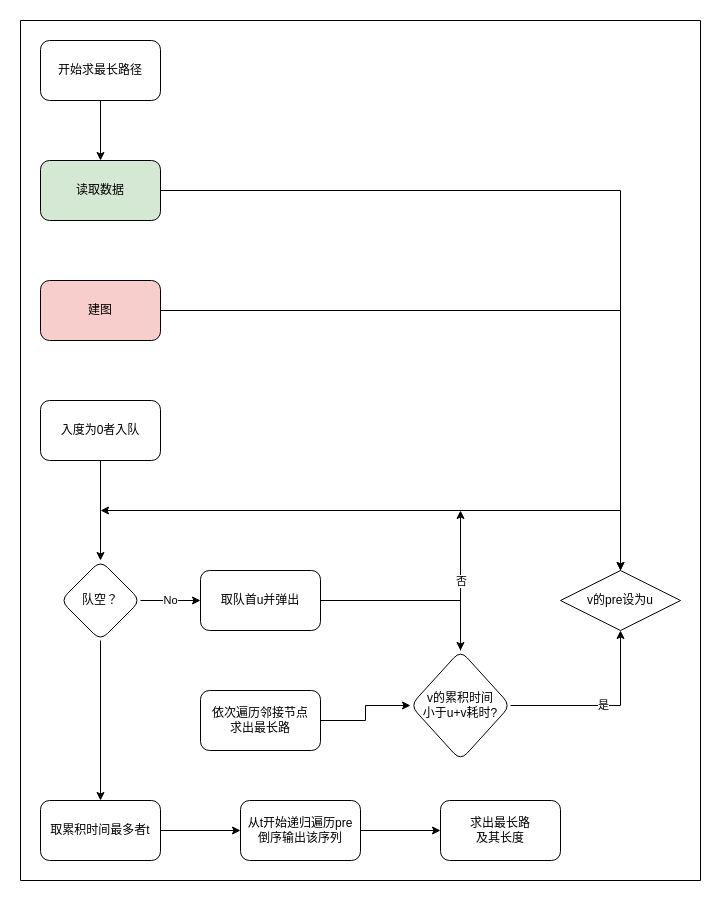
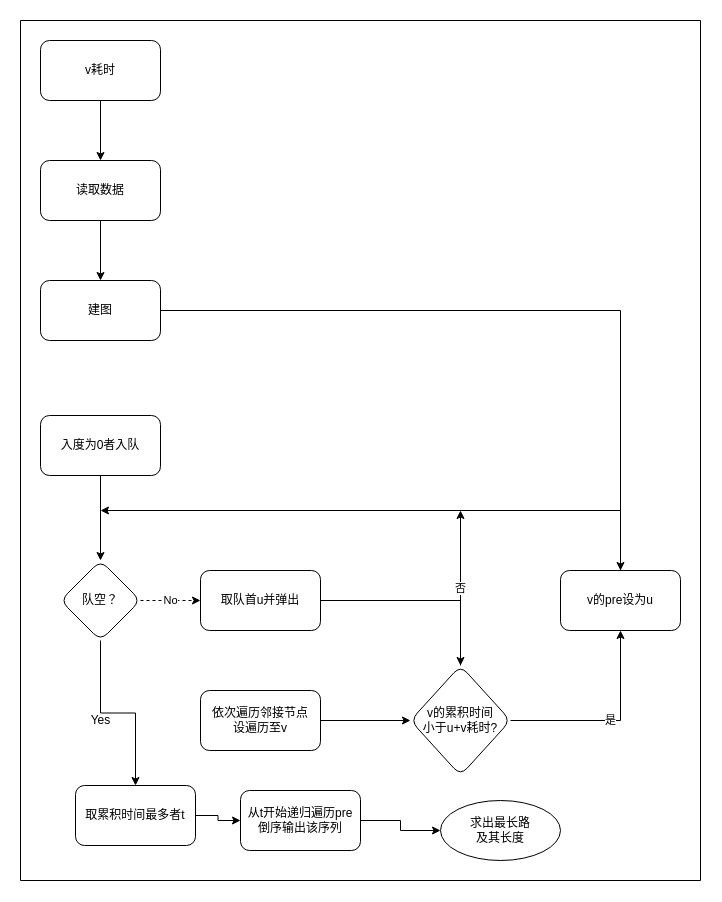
node "开始求最长路径": label "开始求最长路径" -> "v耗时"
node "读取数据": fillcolor #d5e8d4 -> #ffffff
edge "读取数据" -> "v的pre设为u": now "读取数据" -> "建图"
node "建图": fillcolor #f8cecc -> #ffffff
node "入度为0者入队": moved (101, 431) -> (101, 446)
edge "队空？" -> "取队首u并弹出": style solid -> dashed
node "v的pre设为u": shape diamond -> rounded rectangle
node "v的累积时间 小于u+v耗时?": moved (461, 706) -> (461, 721)
node "Yes": added
node "依次遍历邻接节点 求出最长路": label "依次遍历邻接节点 求出最长路" -> "依次遍历邻接节点 设遍历至v"
node "取累积时间最多者t": moved (101, 831) -> (136, 816)
node "从t开始递归遍历pre 倒序输出该序列": moved (301, 831) -> (301, 821)
node "求出最长路 及其长度": shape rounded rectangle -> ellipse
